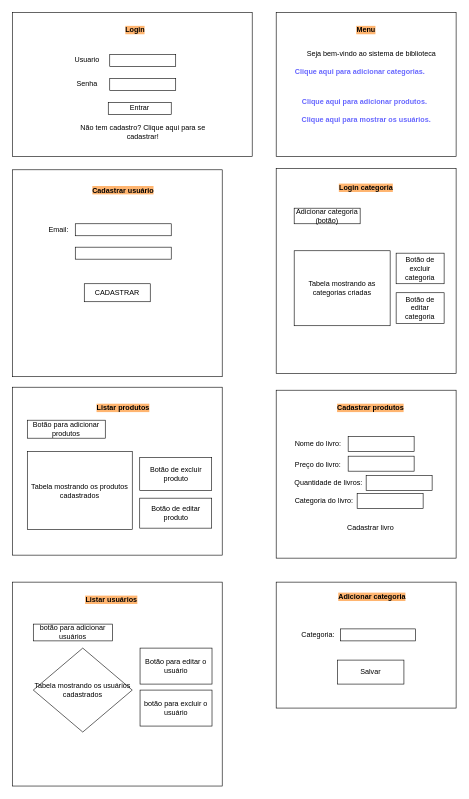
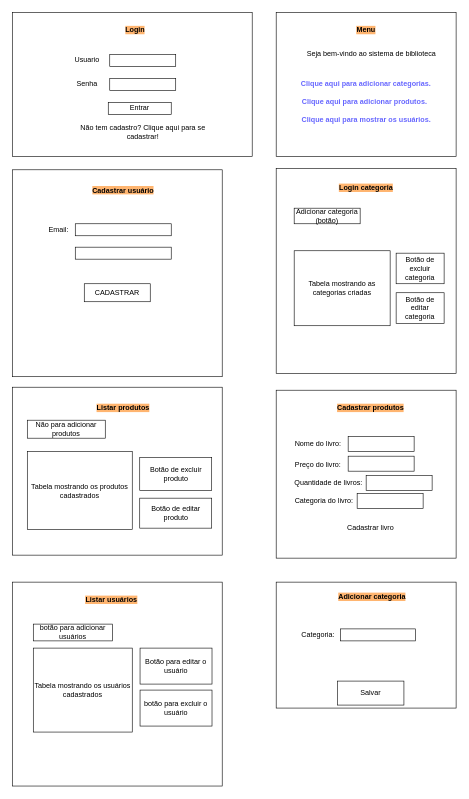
node "Clique aqui para adicionar categorias.": moved (360, 72) -> (366, 84)
node "Botão para adicionar produtos": label "Botão para adicionar produtos" -> "Não para adicionar produtos"
node "Salvar": moved (371, 672) -> (371, 693)
node "Tabela mostrando os usuários cadastrados": shape diamond -> rectangle
